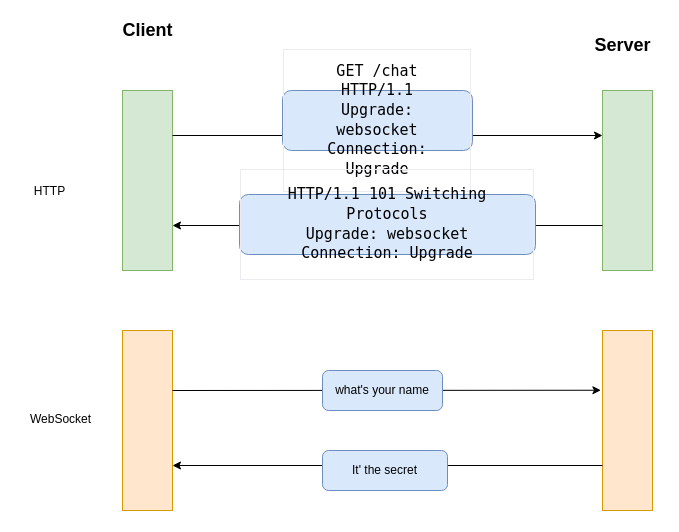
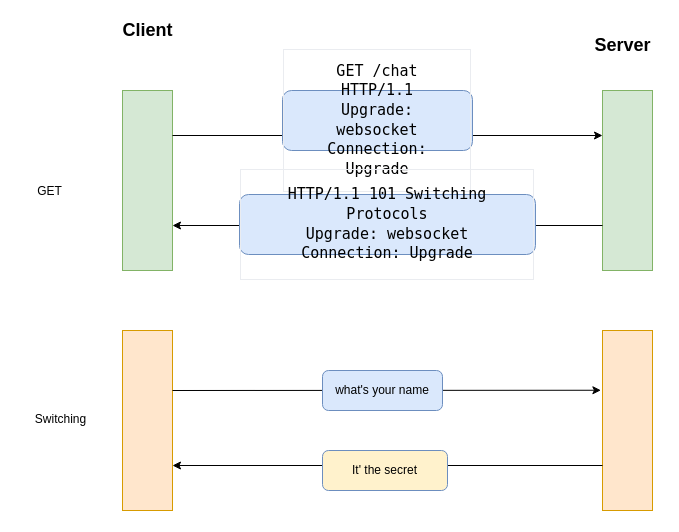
node "HTTP": label "HTTP" -> "GET"
node "WebSocket": label "WebSocket" -> "Switching"
node "It' the secret": fillcolor #dae8fc -> #fff2cc
